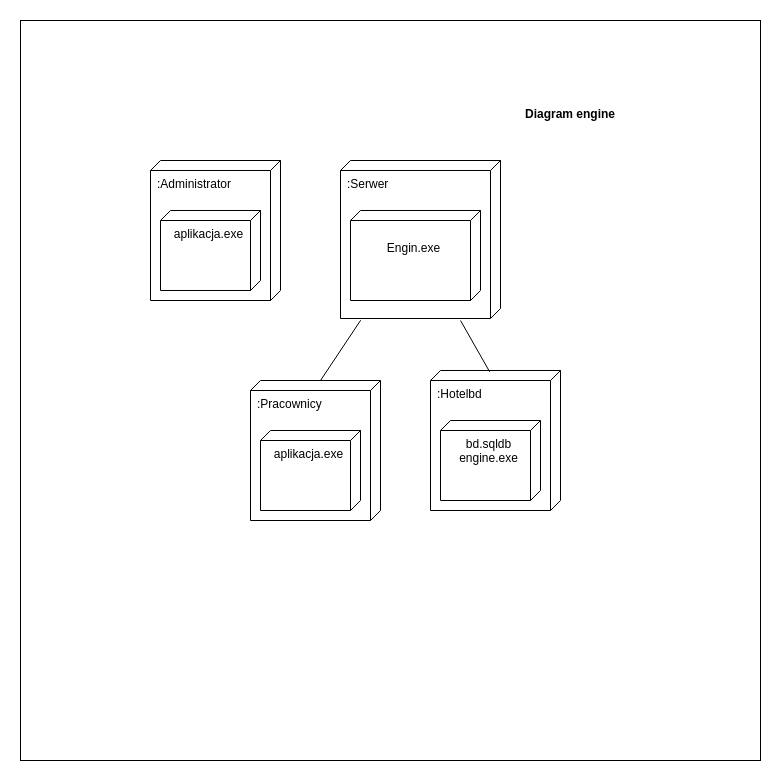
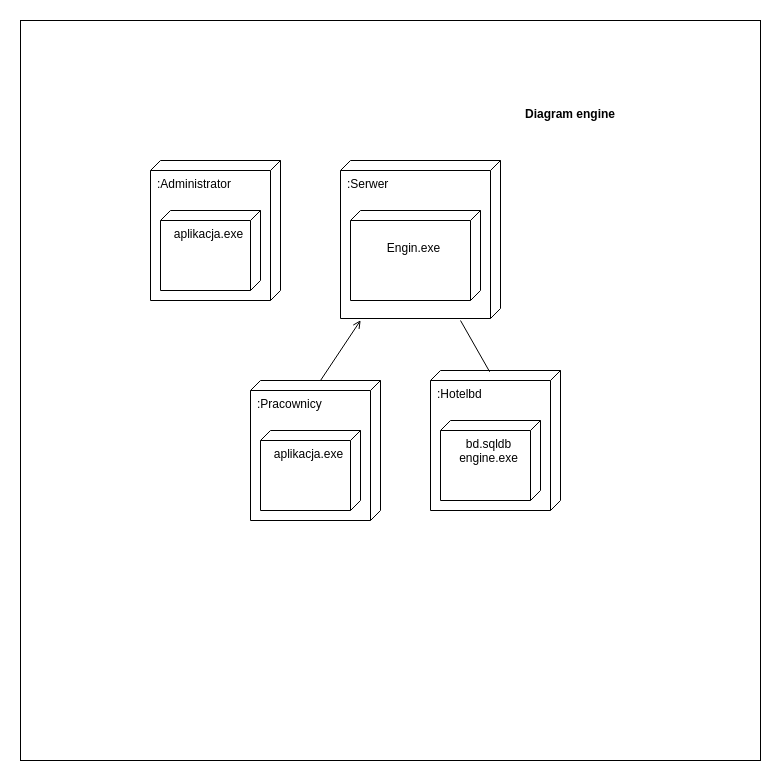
edge ":Serwer" -- ":Pracownicy": arrowhead none -> open
